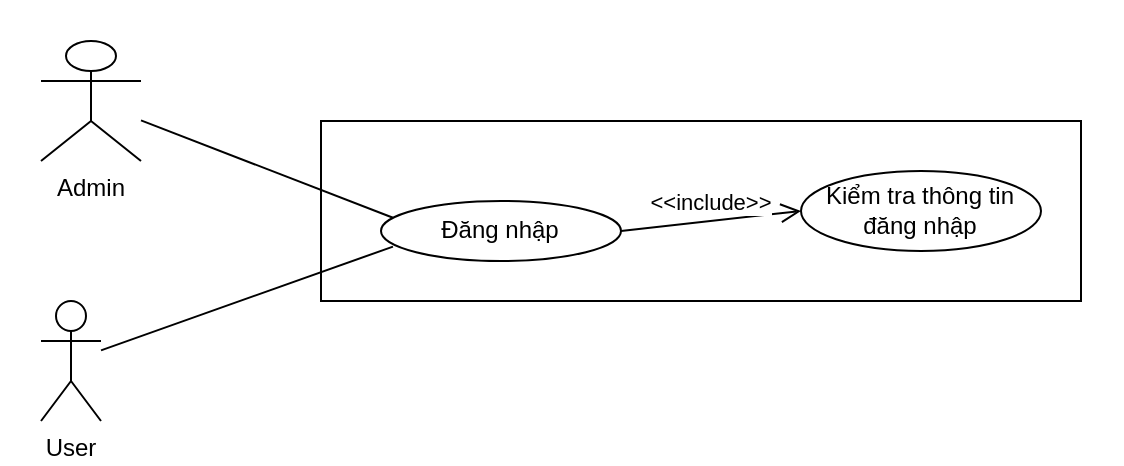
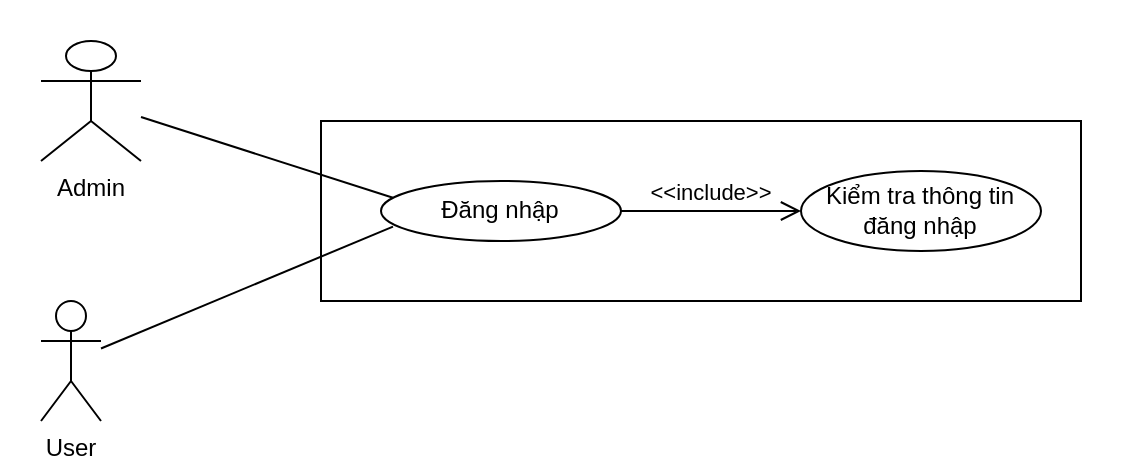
node "Đăng nhập": moved (501, 231) -> (501, 211)
